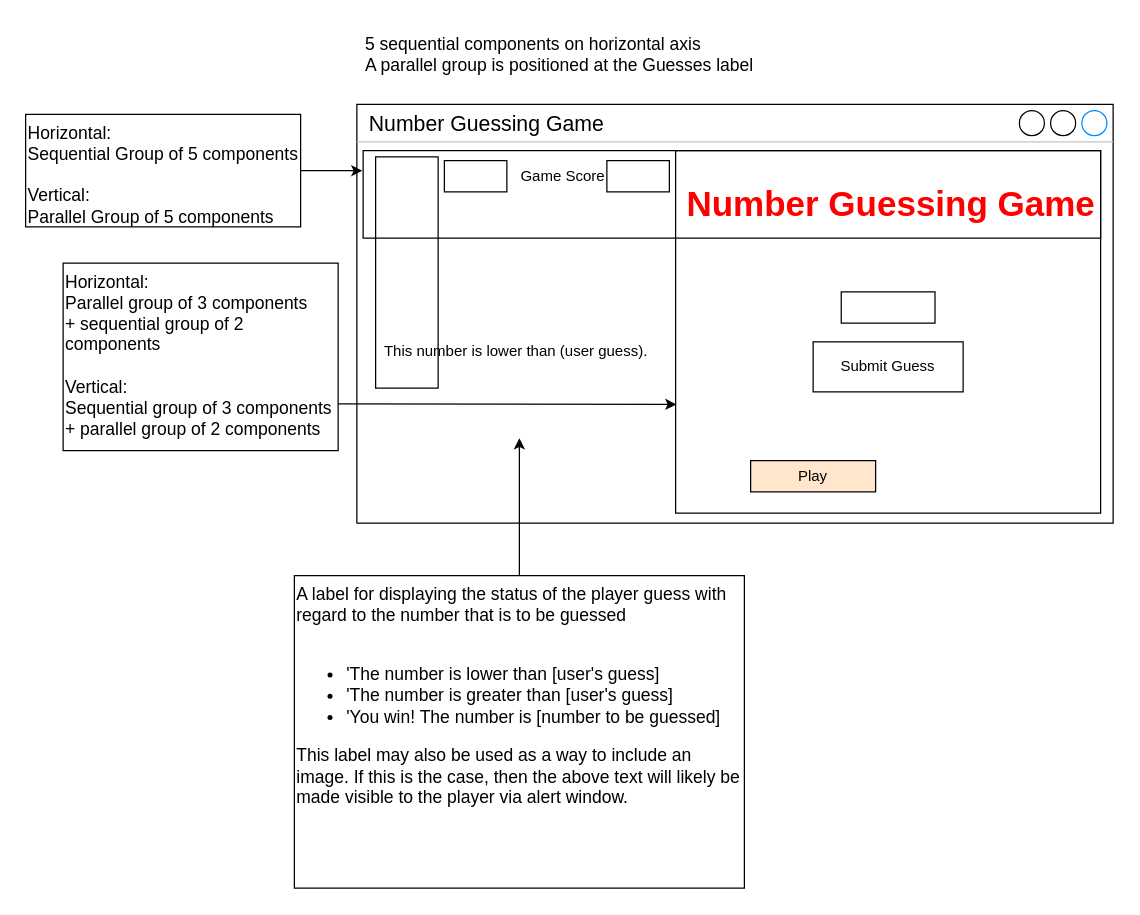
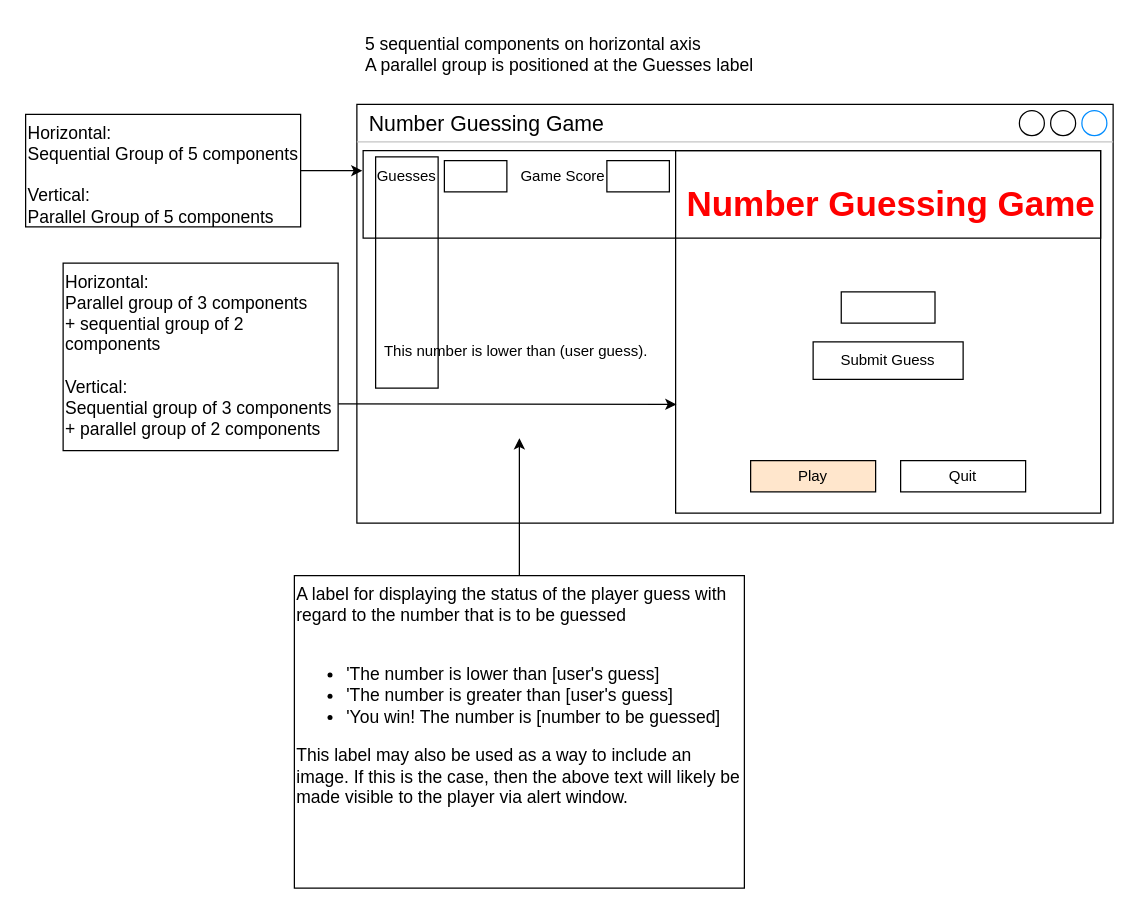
node "Guesses": added
node "Submit Guess": size 150x50 -> 150x38
node "Quit": added
